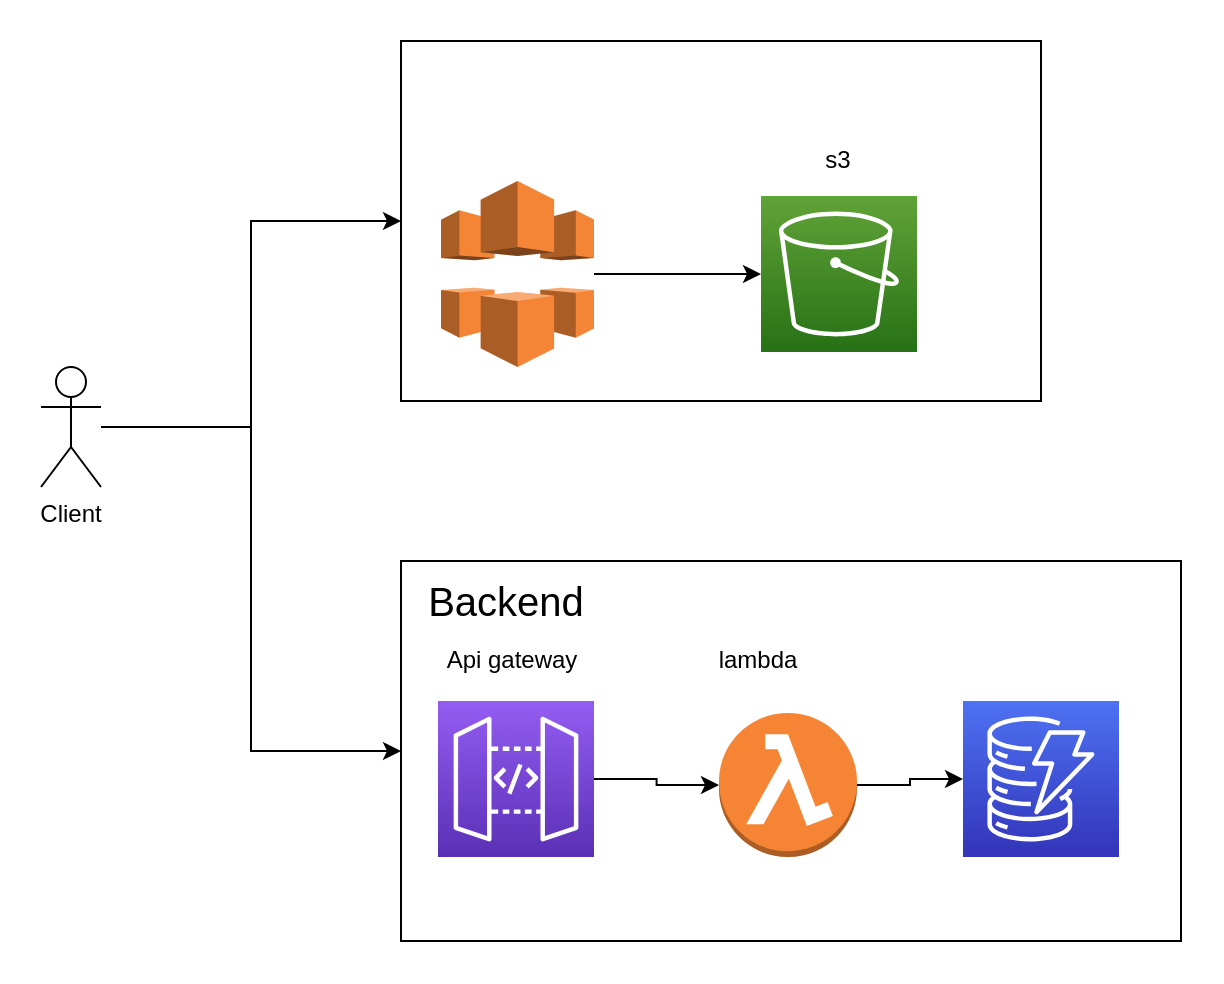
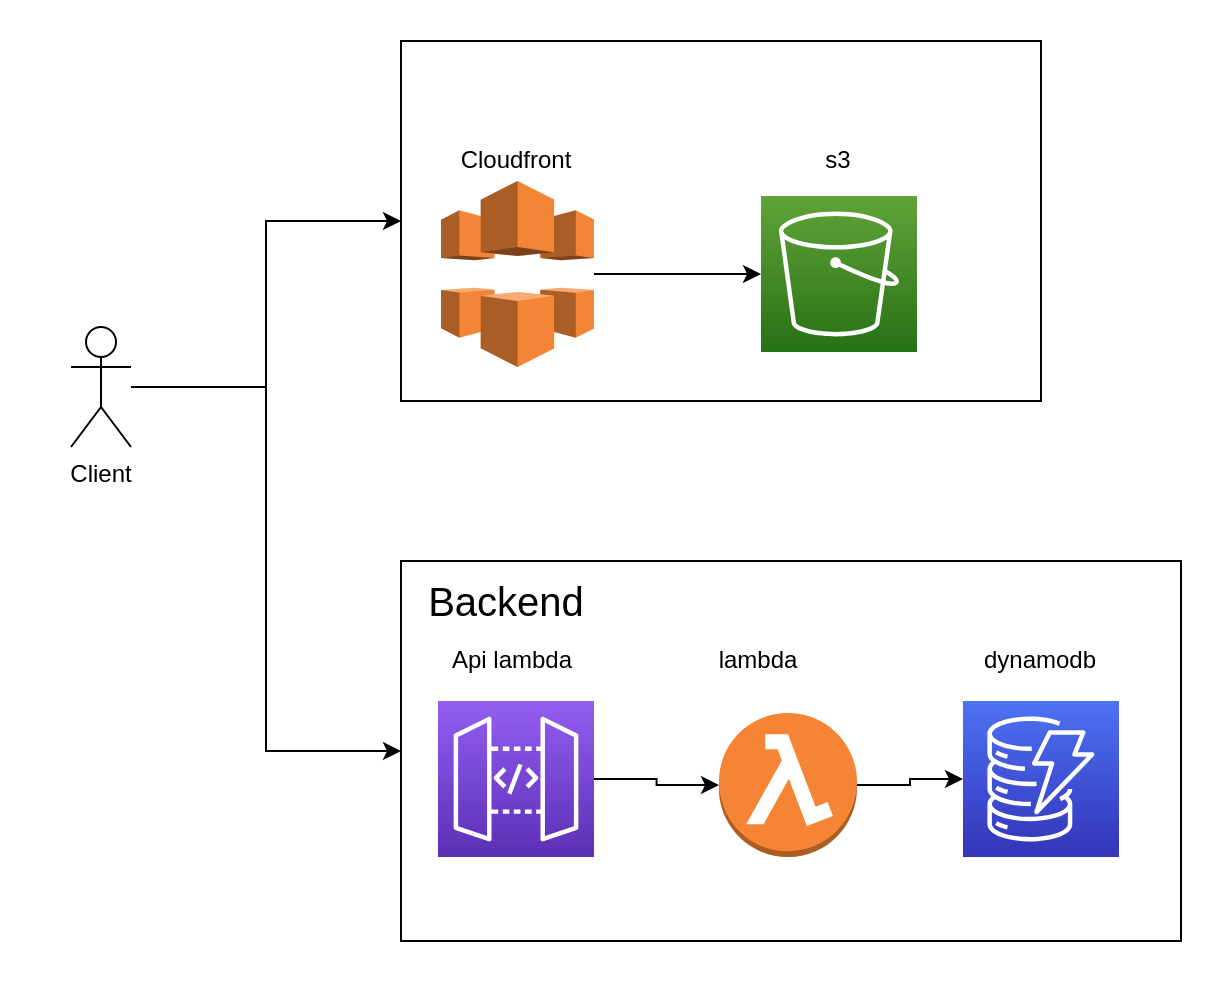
node "Cloudfront": added
node "Client": moved (71, 427) -> (101, 387)
node "Api gateway": label "Api gateway" -> "Api lambda"
node "dynamodb": added
